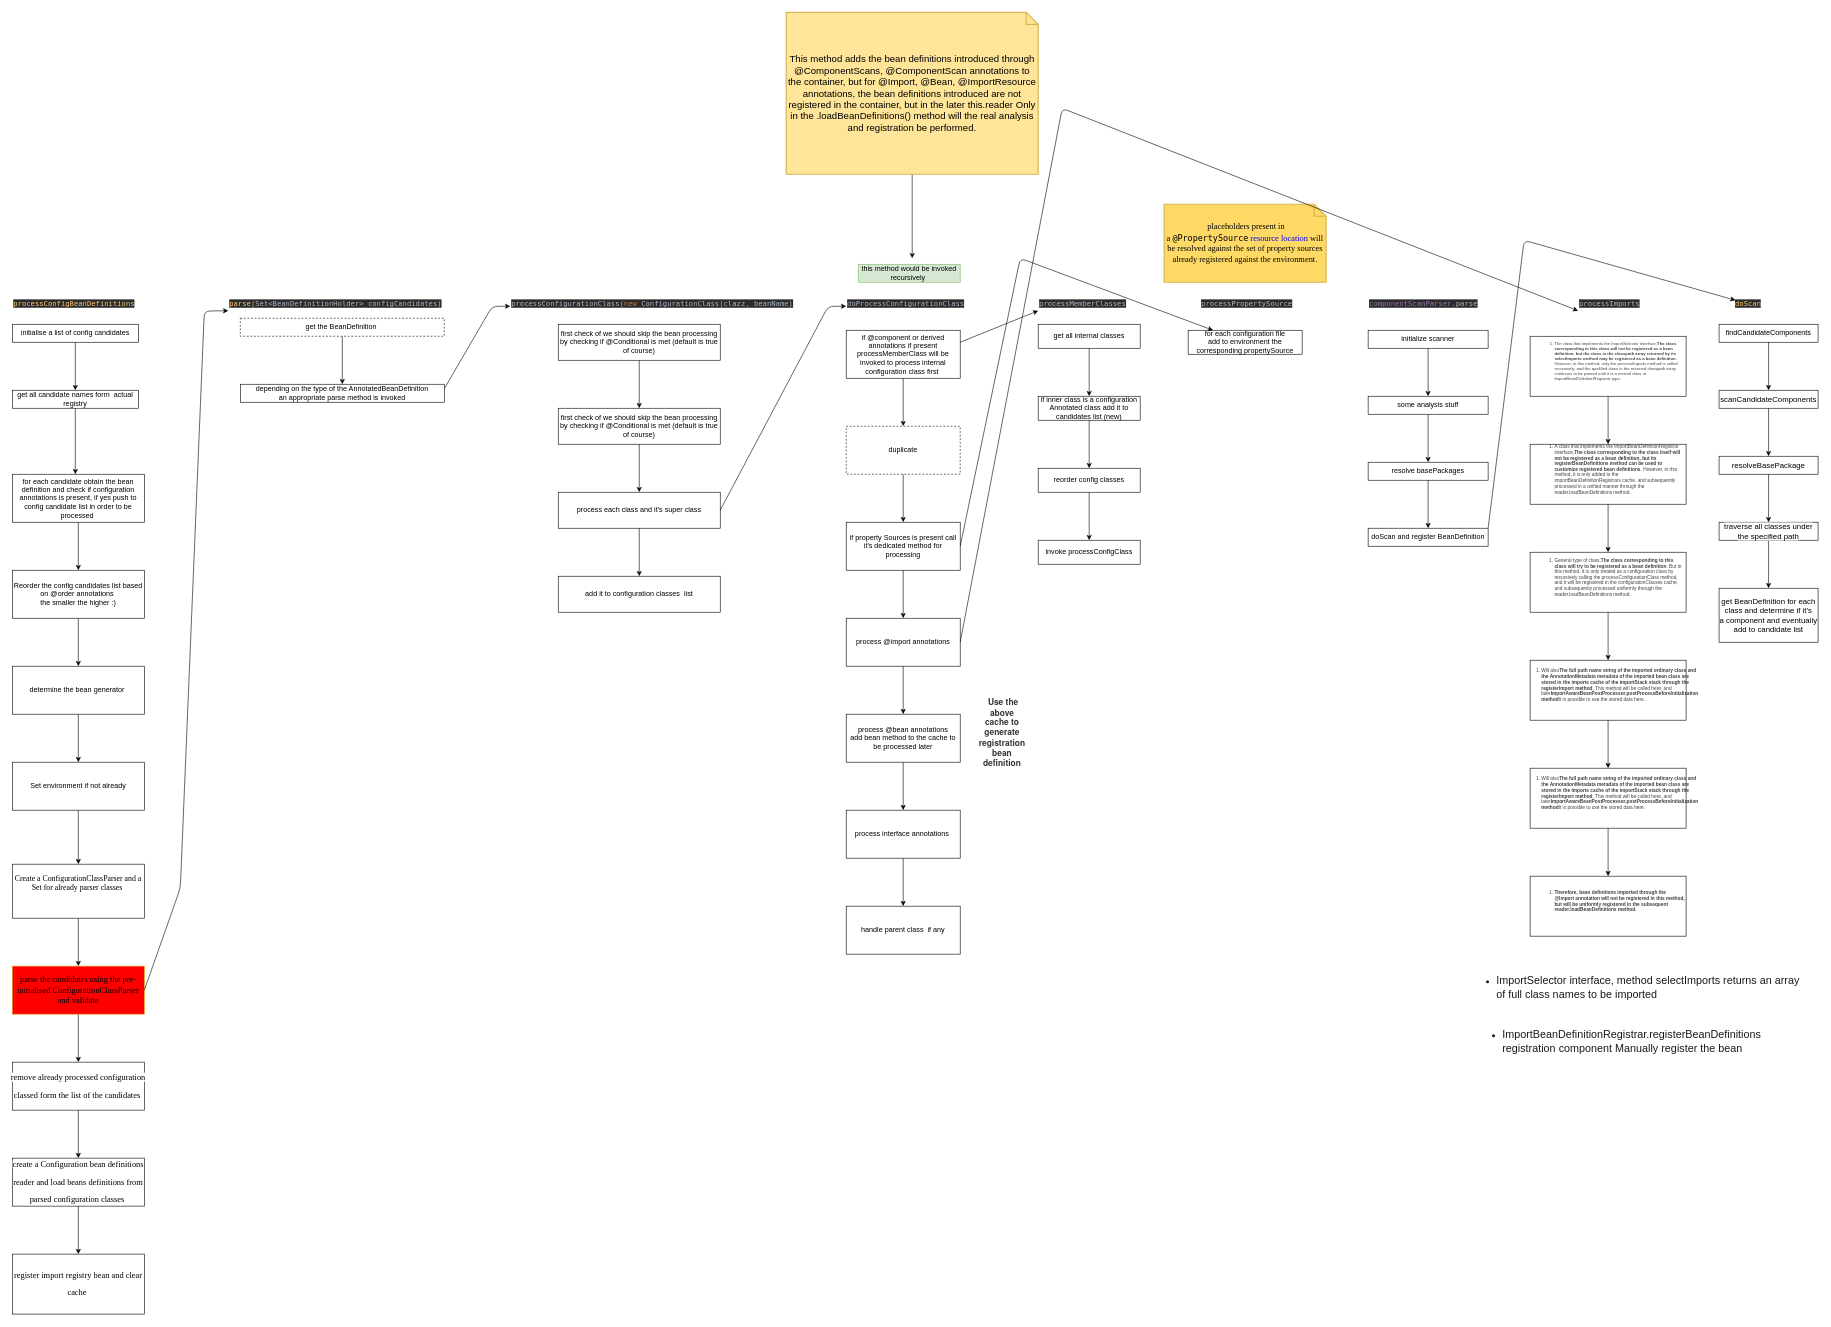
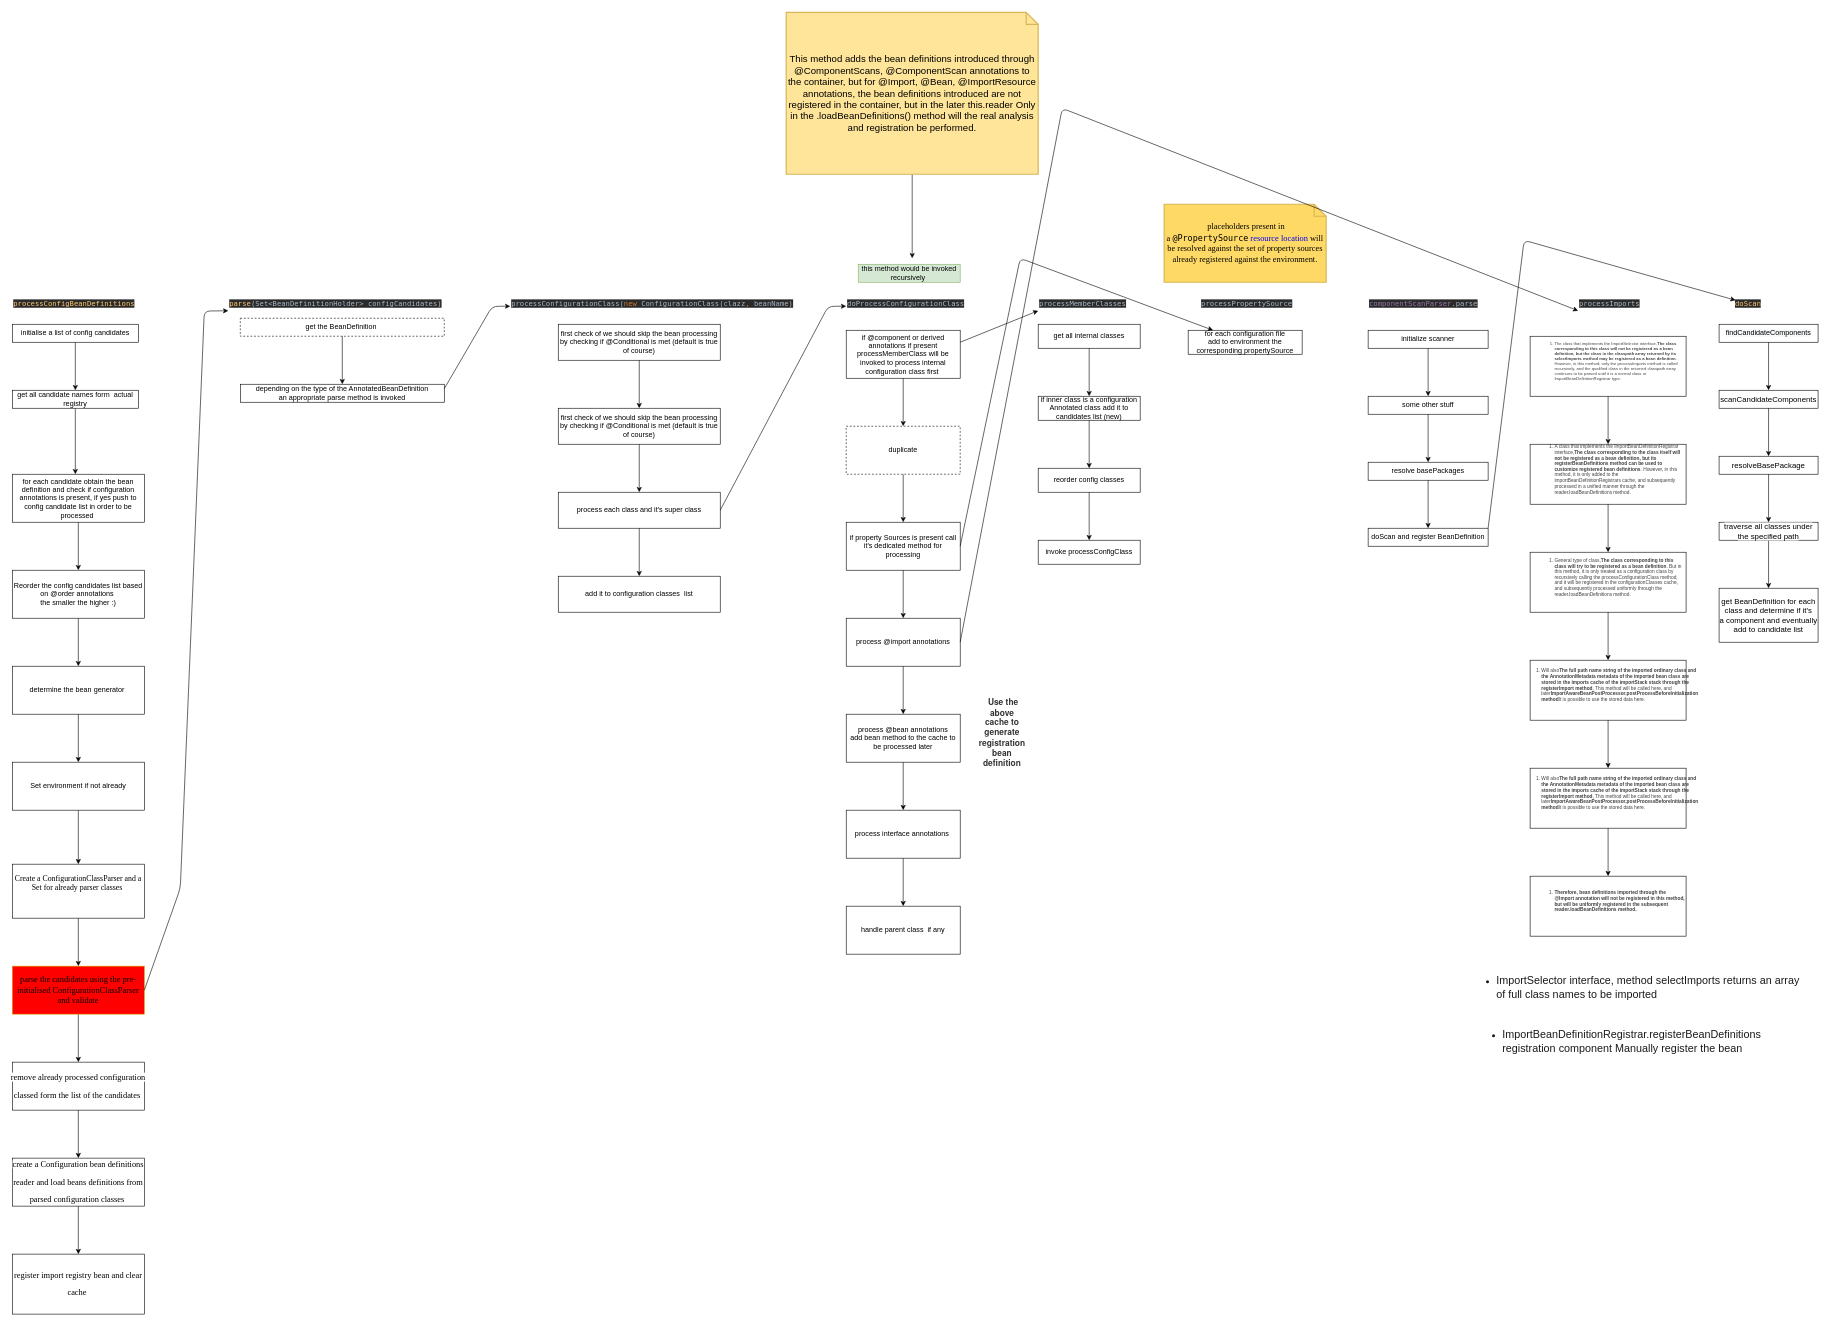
node "some analysis stuff": label "some analysis stuff" -> "some other stuff"
